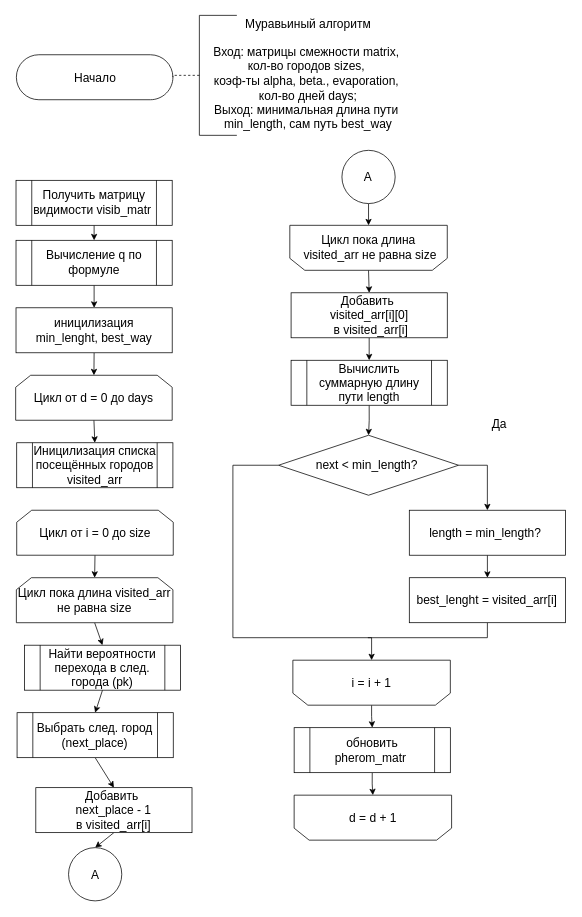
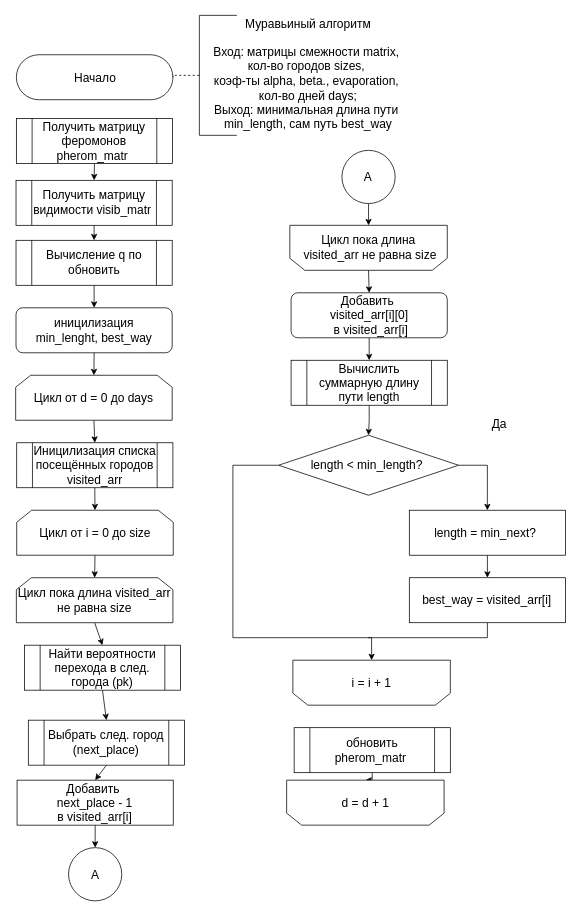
node "Получить матрицу феромонов pherom_matr": added
edge "Получить матрицу феромонов pherom_matr" -> "Получить матрицу видимости visib_matr": added
node "Вычисление q по формуле": label "Вычисление q по формуле" -> "Вычисление q по обновить"
node "Добавить visited_arr[i][0] в visited_arr[i]": shape rectangle -> rounded rectangle
node "иницилизация min_lenght, best_way": shape rectangle -> rounded rectangle
node "next < min_length?": label "next < min_length?" -> "length < min_length?"
edge "Иницилизация списка посещённых городов visited_arr" -> "Цикл от i = 0 до size": added
node "length = min_length?": label "length = min_length?" -> "length = min_next?"
node "best_lenght = visited_arr[i]": label "best_lenght = visited_arr[i]" -> "best_way = visited_arr[i]"
edge "i = i + 1" -> "обновить pherom_matr": removed
node "Выбрать след. город (next_place)": moved (95, 735) -> (106, 743)
node "Добавить next_place - 1 в visited_arr[i]": moved (114, 810) -> (95, 803)
node "d = d + 1": moved (373, 818) -> (365, 803)
